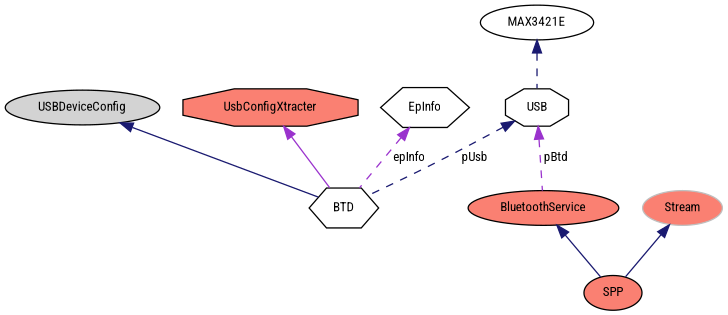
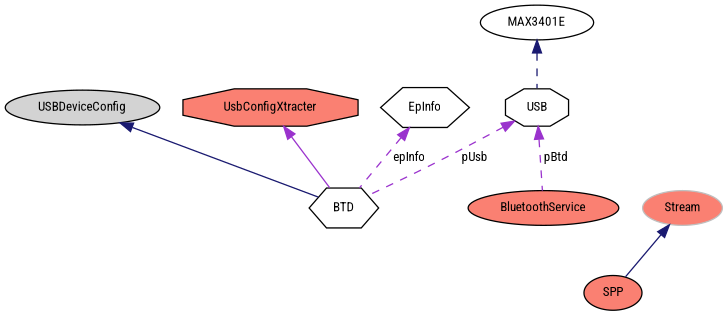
node "MAX3421E": label "MAX3421E" -> "MAX3401E"
edge "BTD" -> "USB": color midnightblue -> darkorchid3
edge "SPP" -> "BluetoothService": removed
